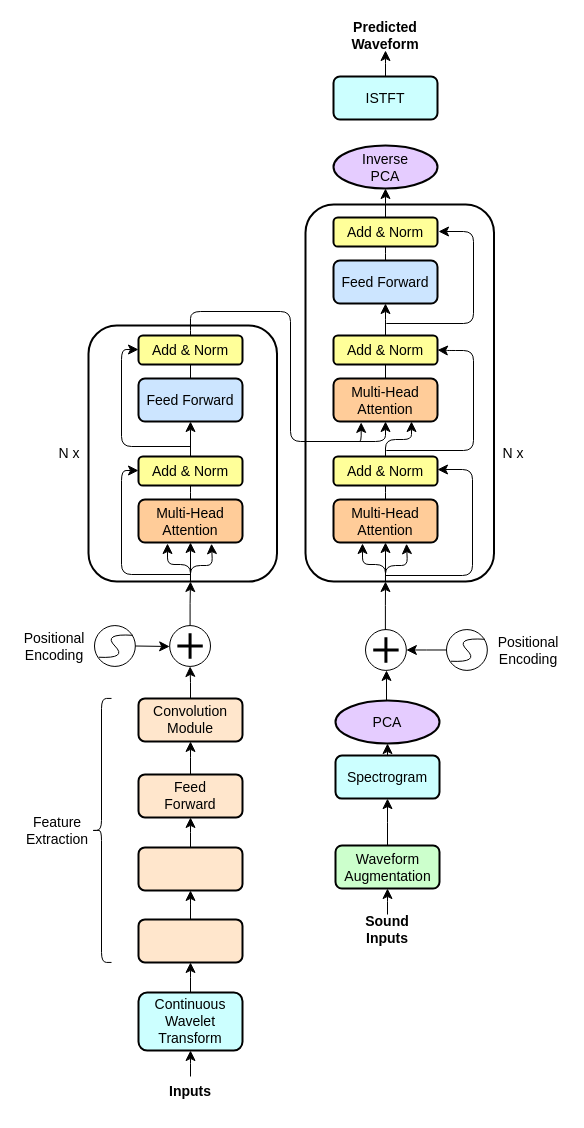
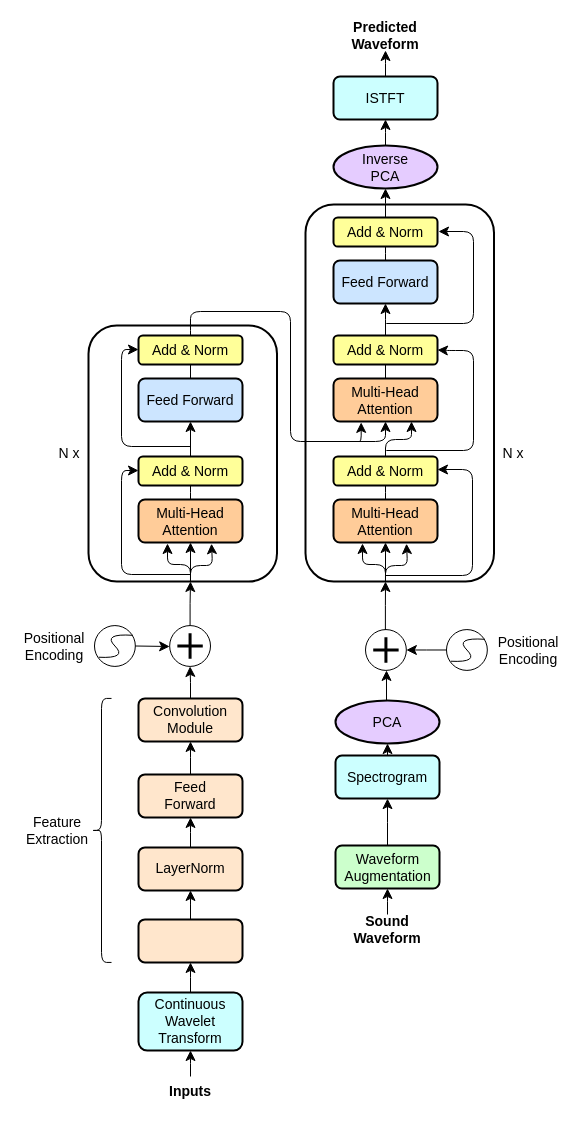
edge "Inverse PCA" -> "ISTFT": added
node "LayerNorm": added
node "Sound Inputs": label "Sound Inputs" -> "Sound Waveform"
